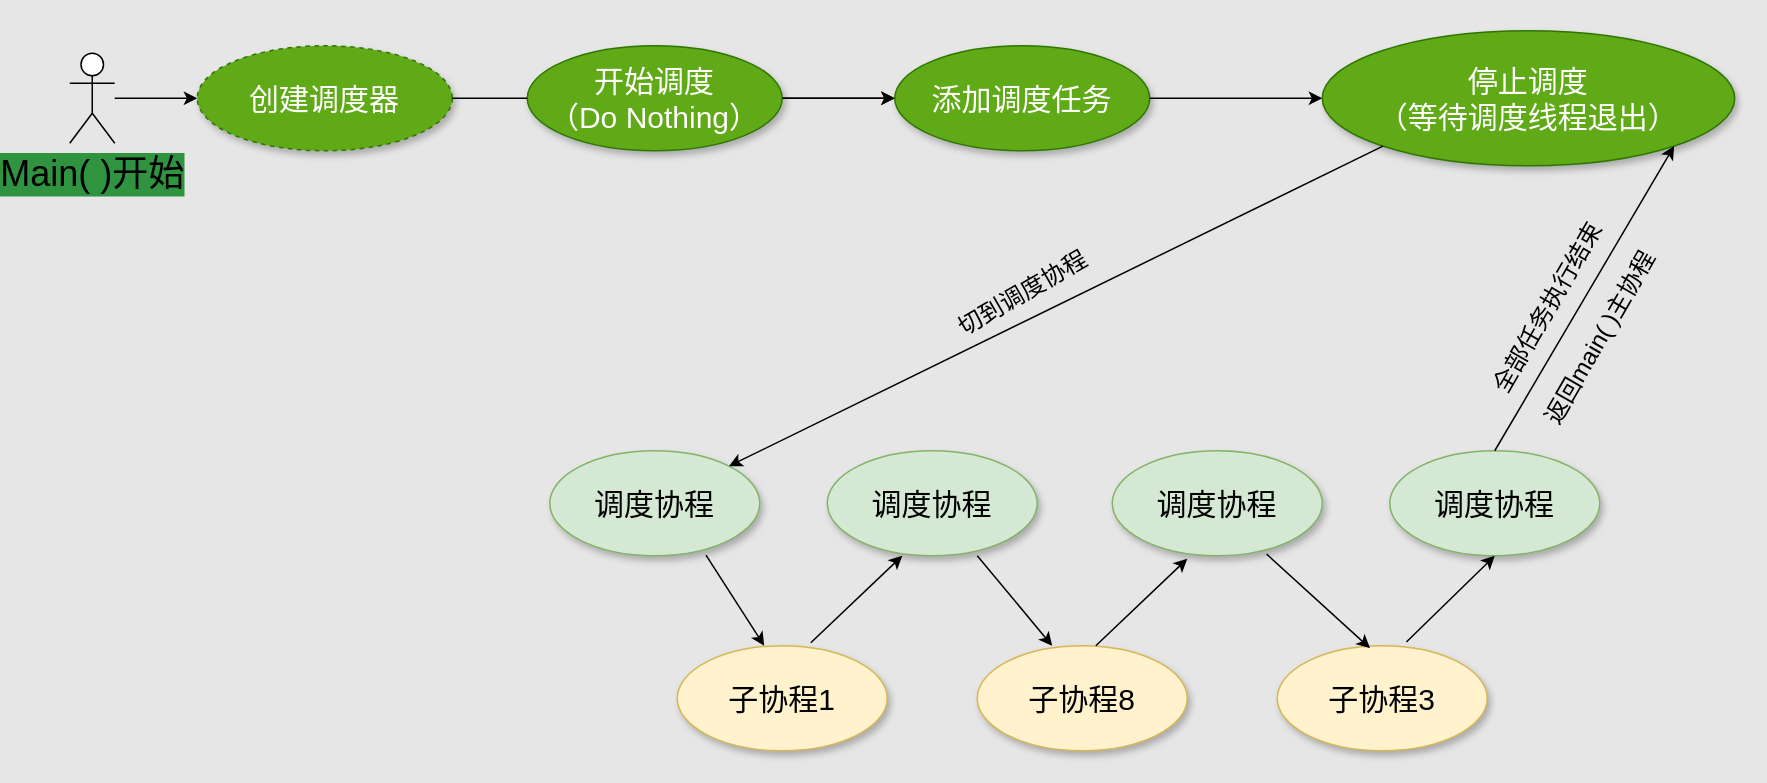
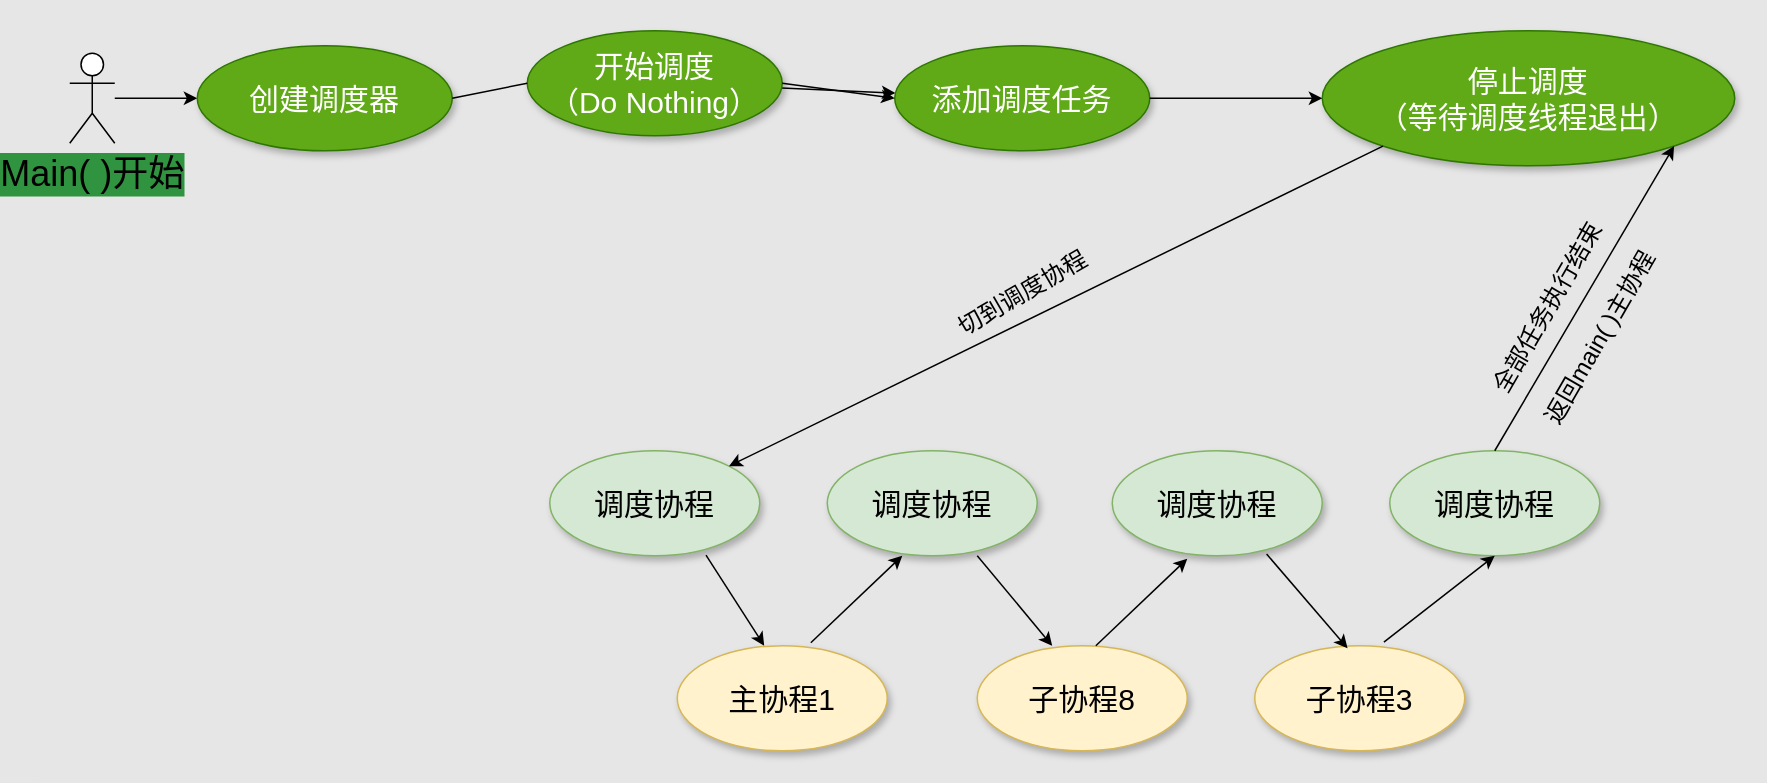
node "创建调度器": style dashed -> solid
node "开始调度 （Do Nothing）": moved (655, 98) -> (655, 83)
node "子协程1": label "子协程1" -> "主协程1"
node "子协程3": moved (1382, 698) -> (1360, 698)
